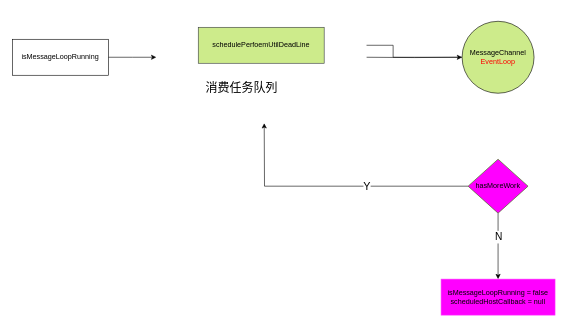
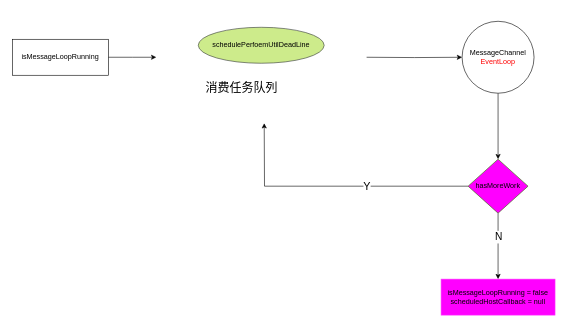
node "schedulePerfoemUtilDeadLine": shape rectangle -> ellipse
edge "MessageChannel EventLoop" -> "schedulePerfoemUtilDeadLine": now "MessageChannel EventLoop" -> "hasMoreWork"
node "MessageChannel EventLoop": fillcolor #cdeb8b -> #ffffff
